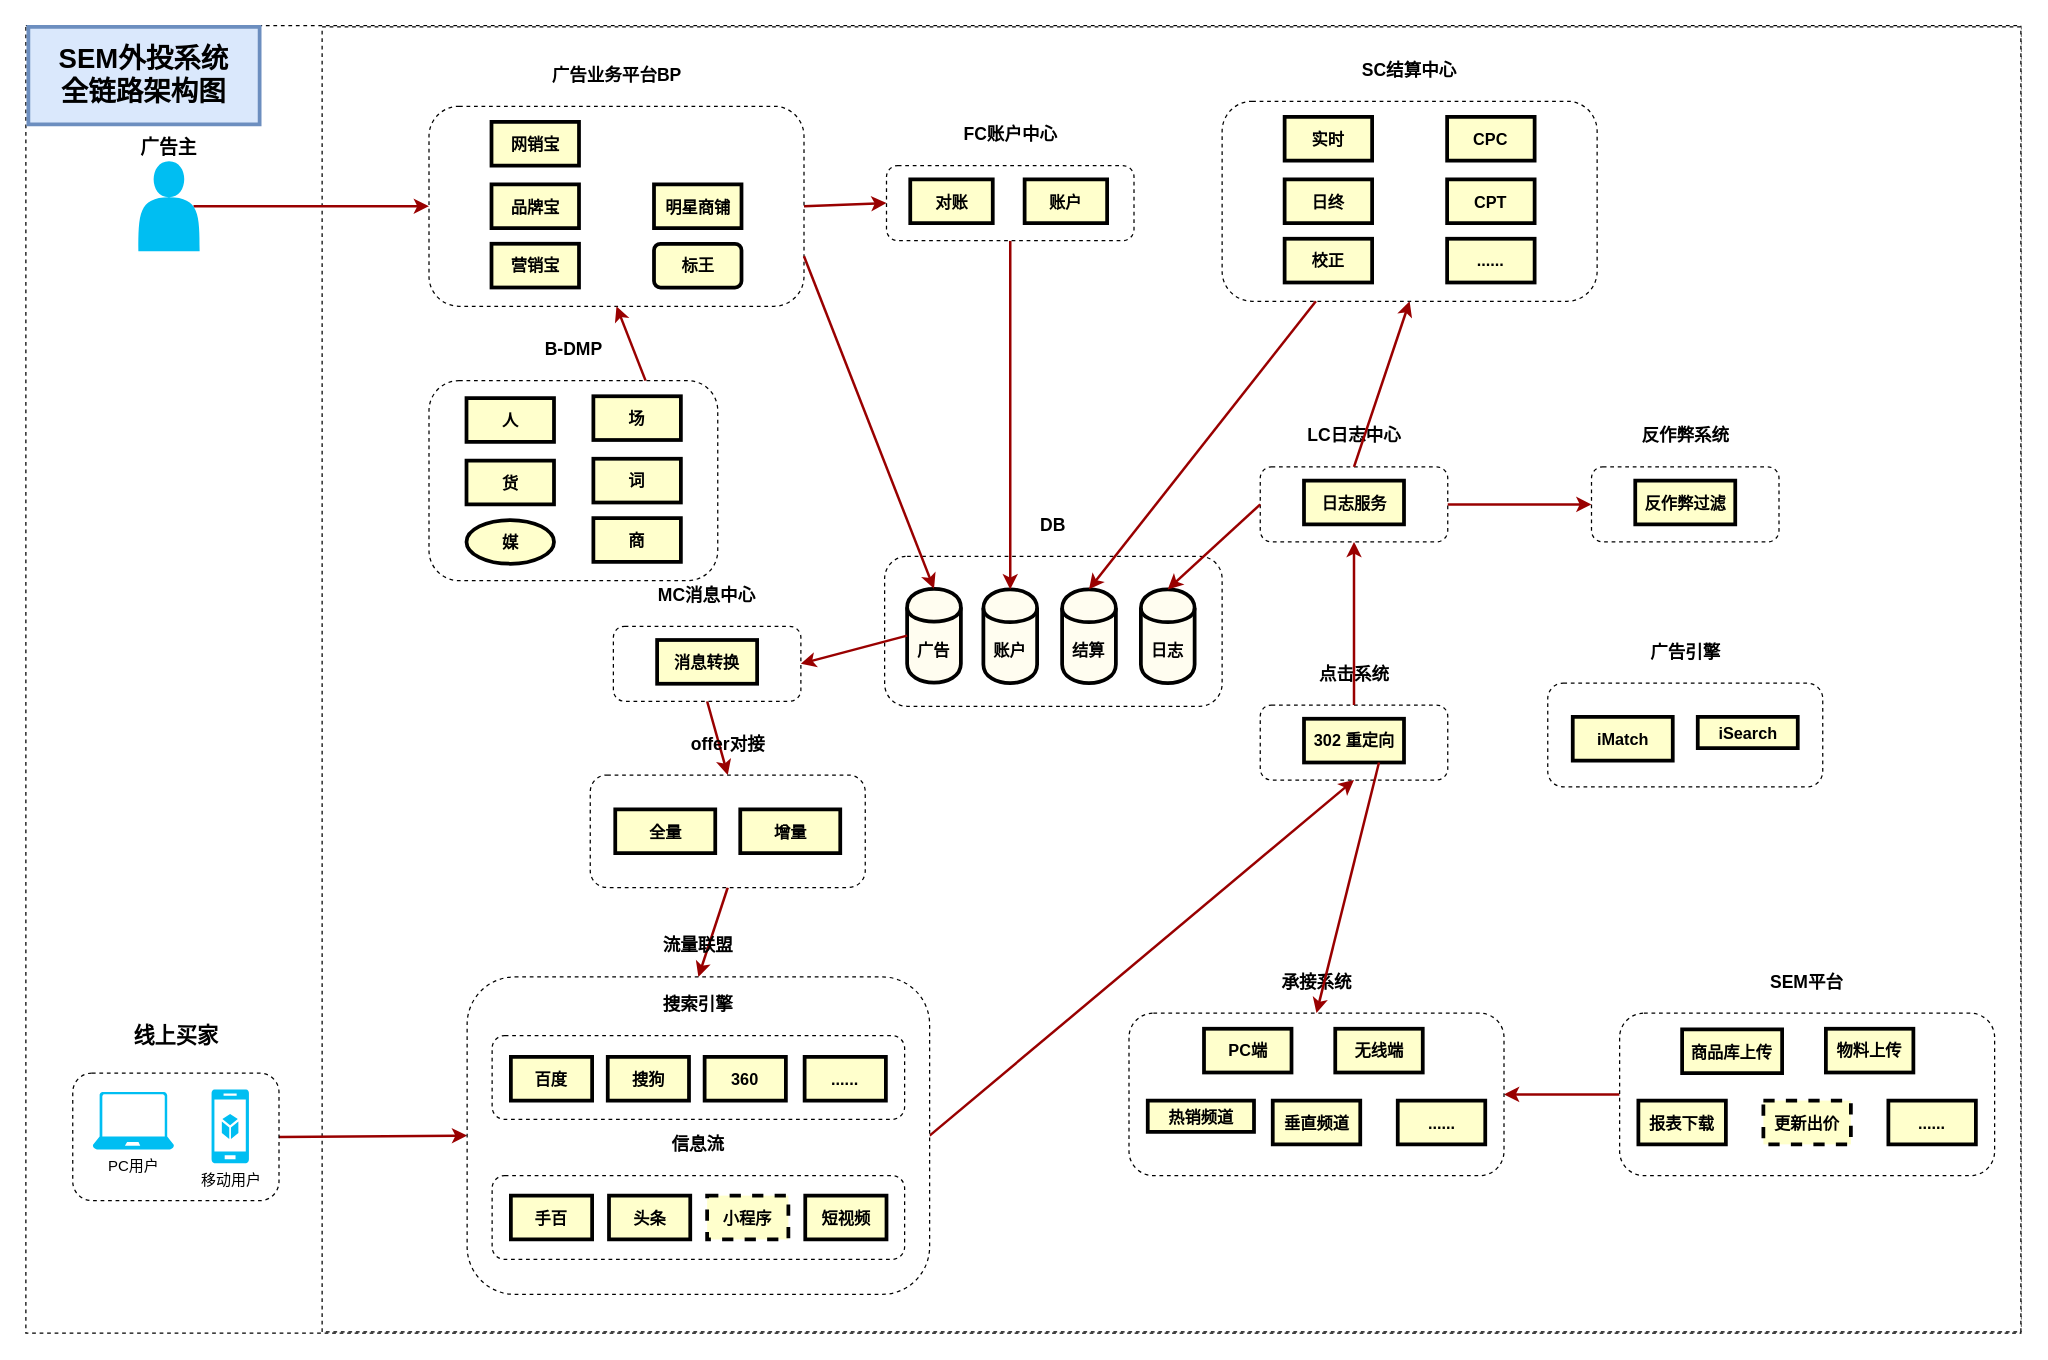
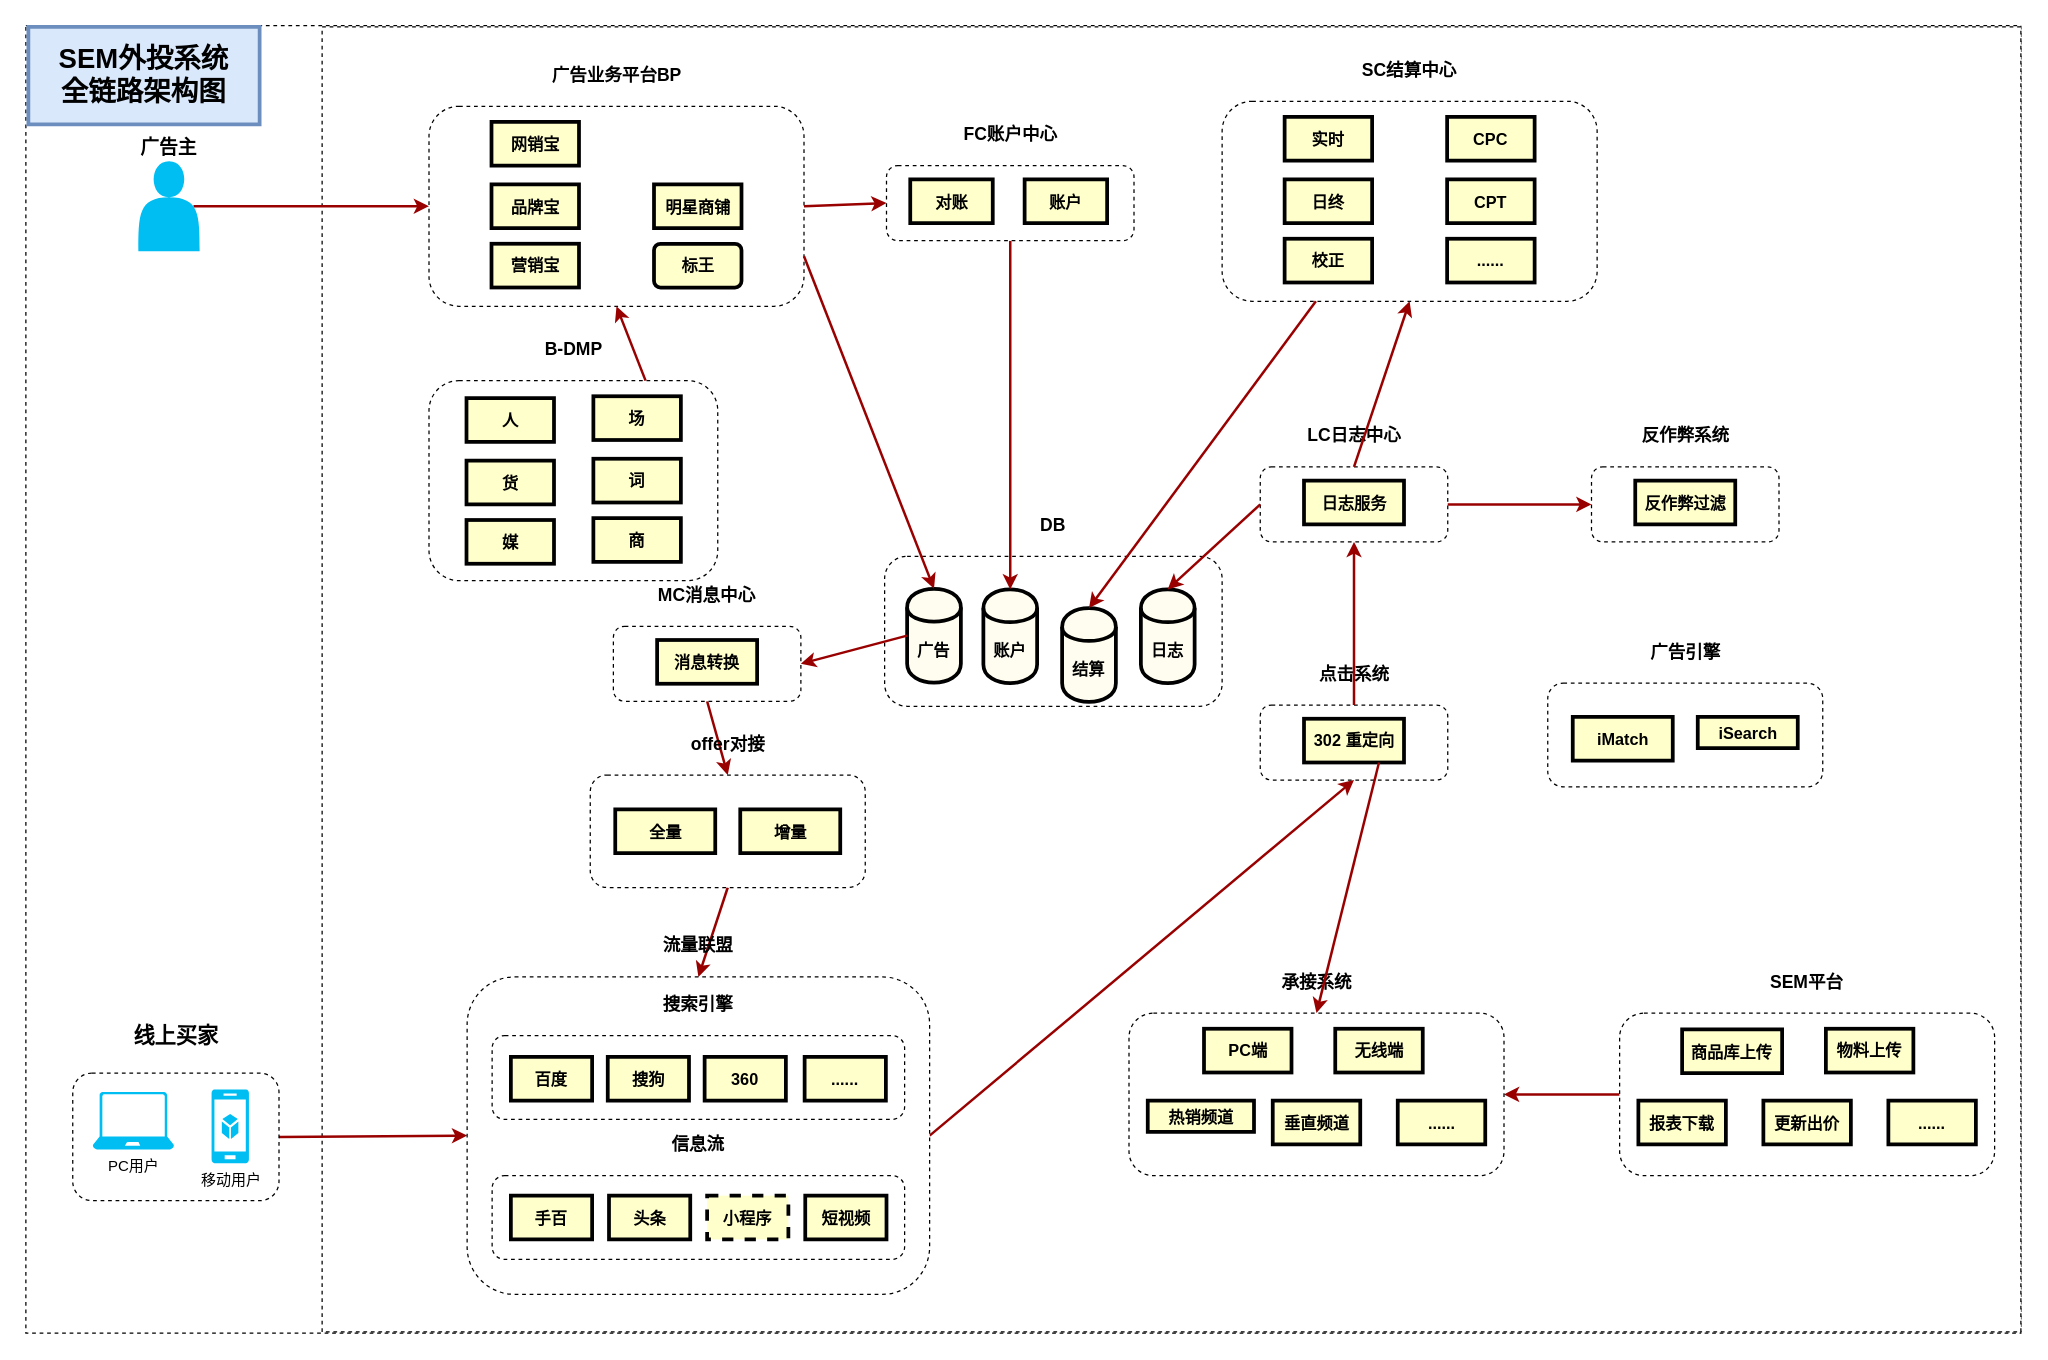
node "媒": shape ellipse -> rectangle
node "结算": moved (1089, 636) -> (1089, 655)
node "更新出价": style dashed -> solid
